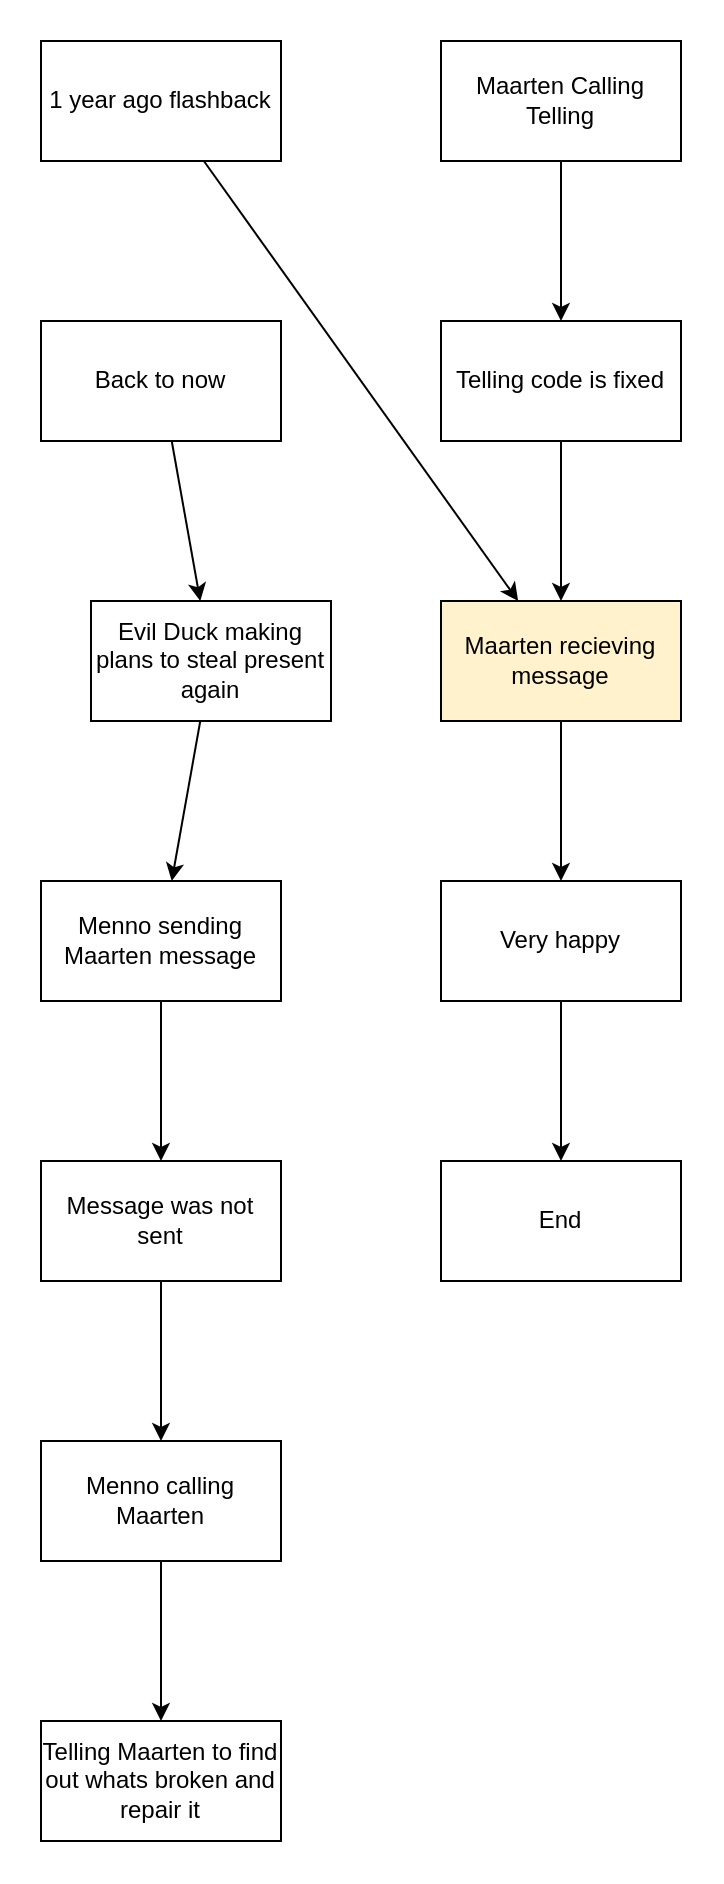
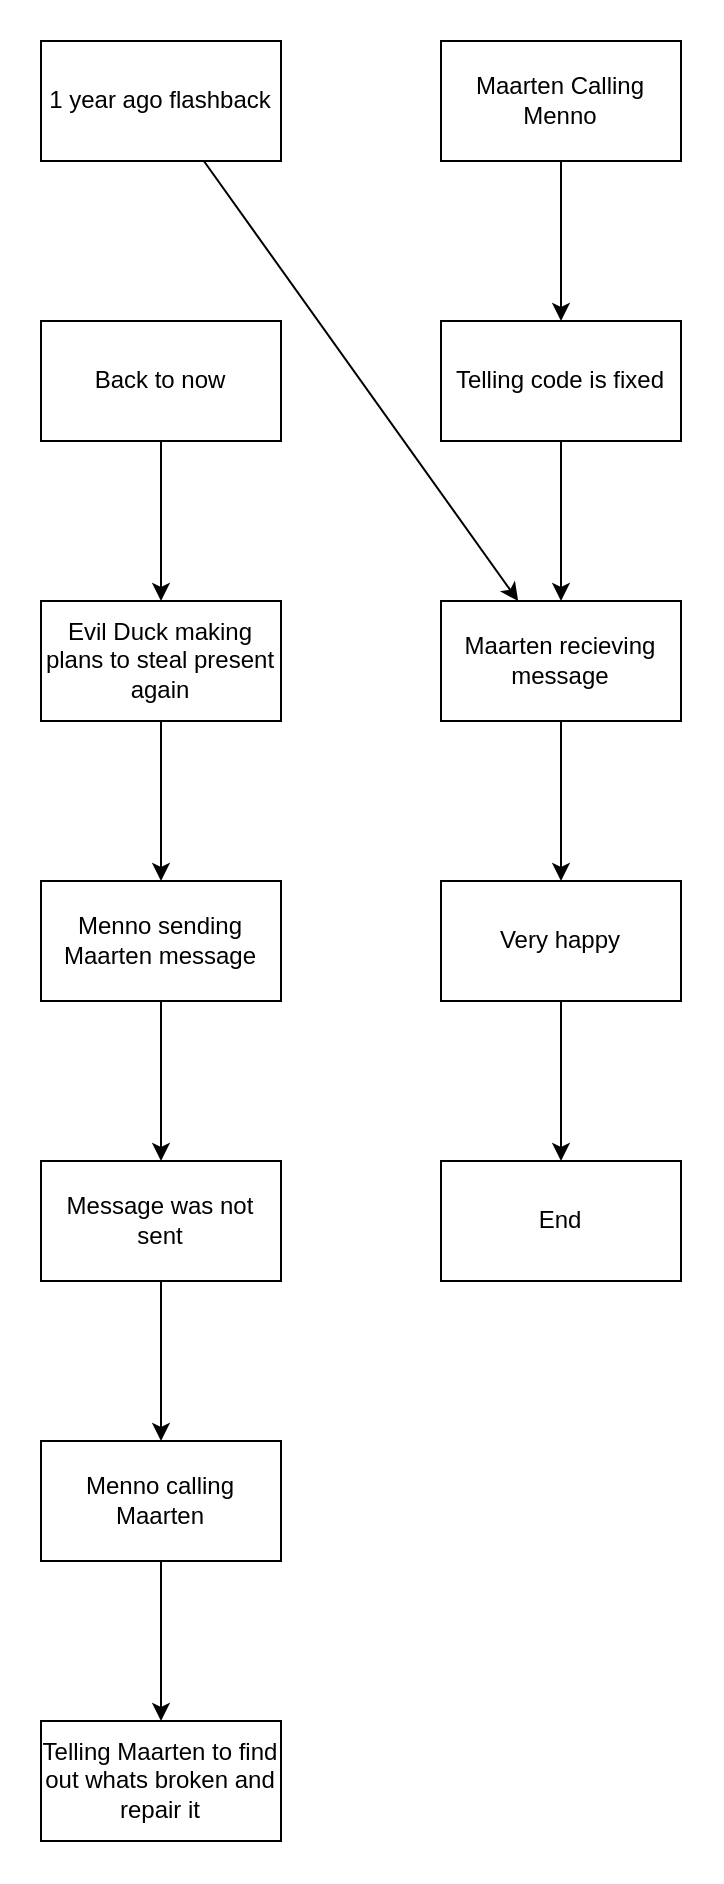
node "Maarten Calling Telling": label "Maarten Calling Telling" -> "Maarten Calling Menno"
node "Evil Duck making plans to steal present again": moved (211, 661) -> (161, 661)
node "Maarten recieving message": fillcolor #fff2cc -> #ffffff
